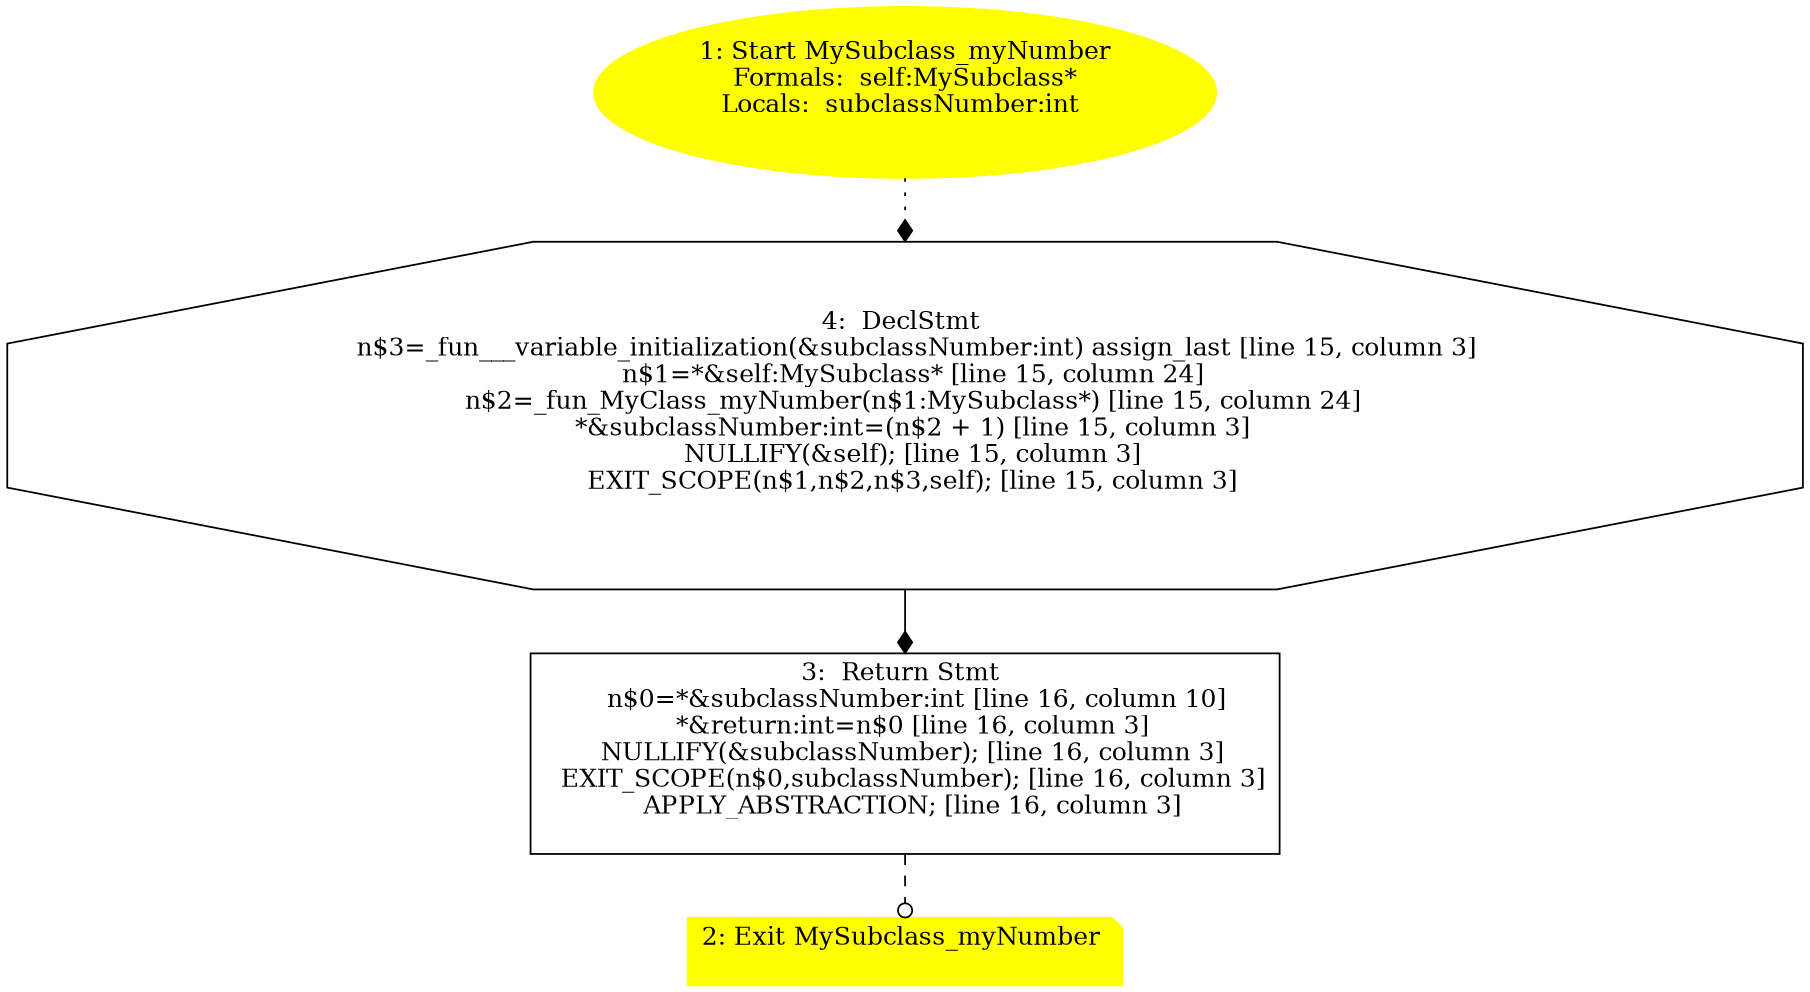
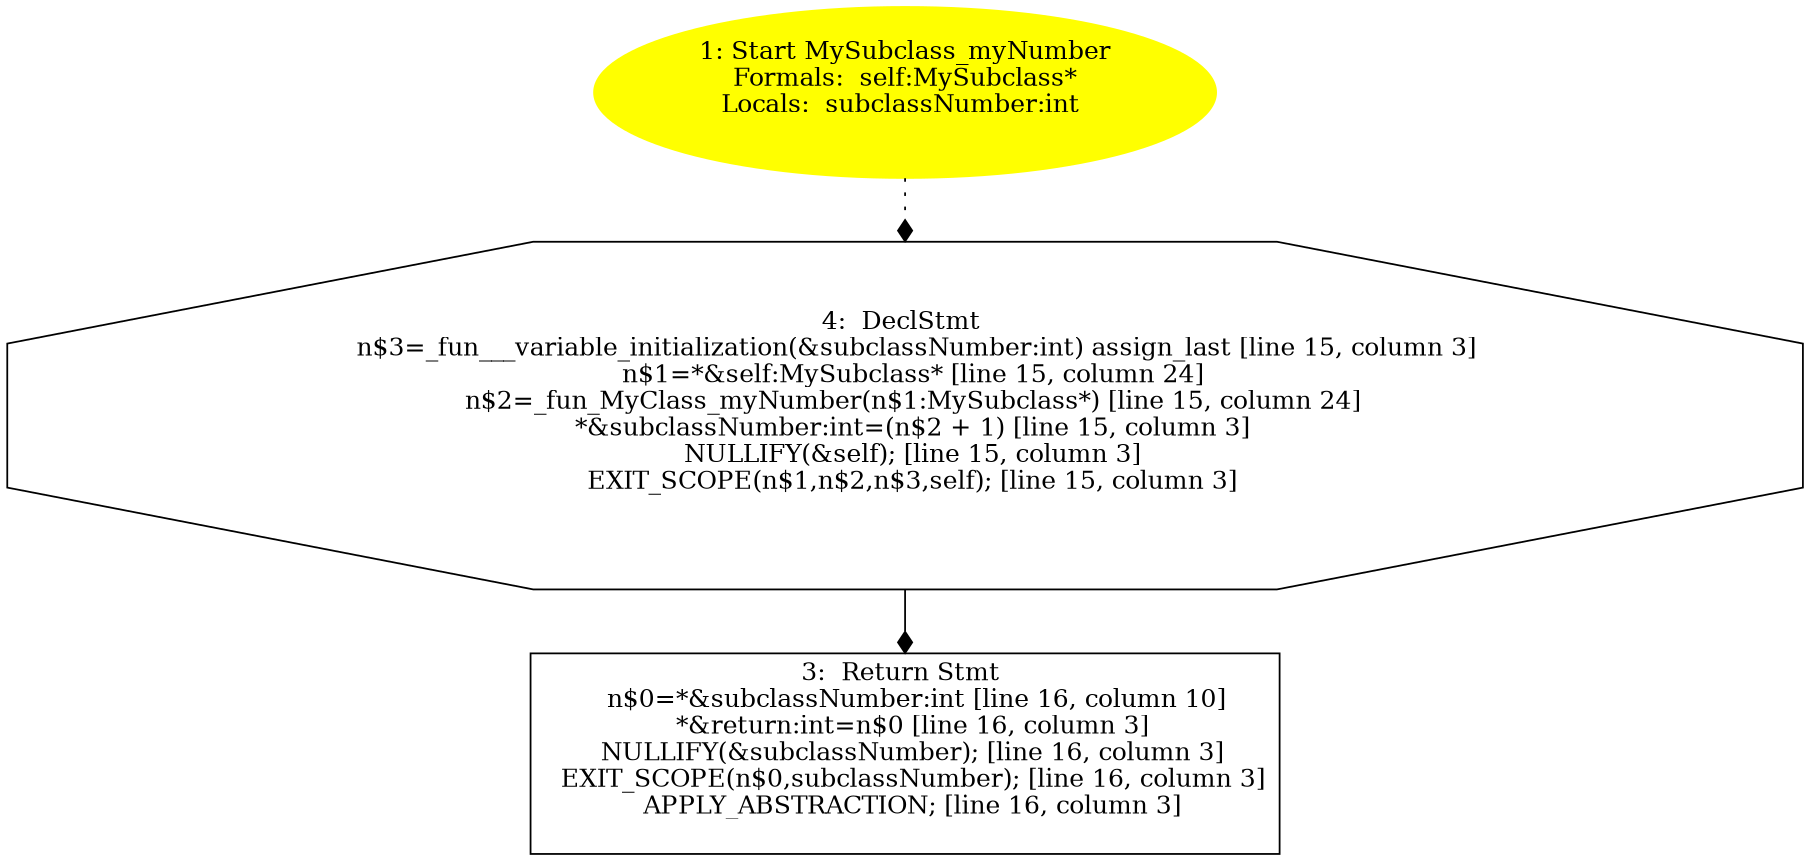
node "2: Exit MySubclass_myNumber": removed
